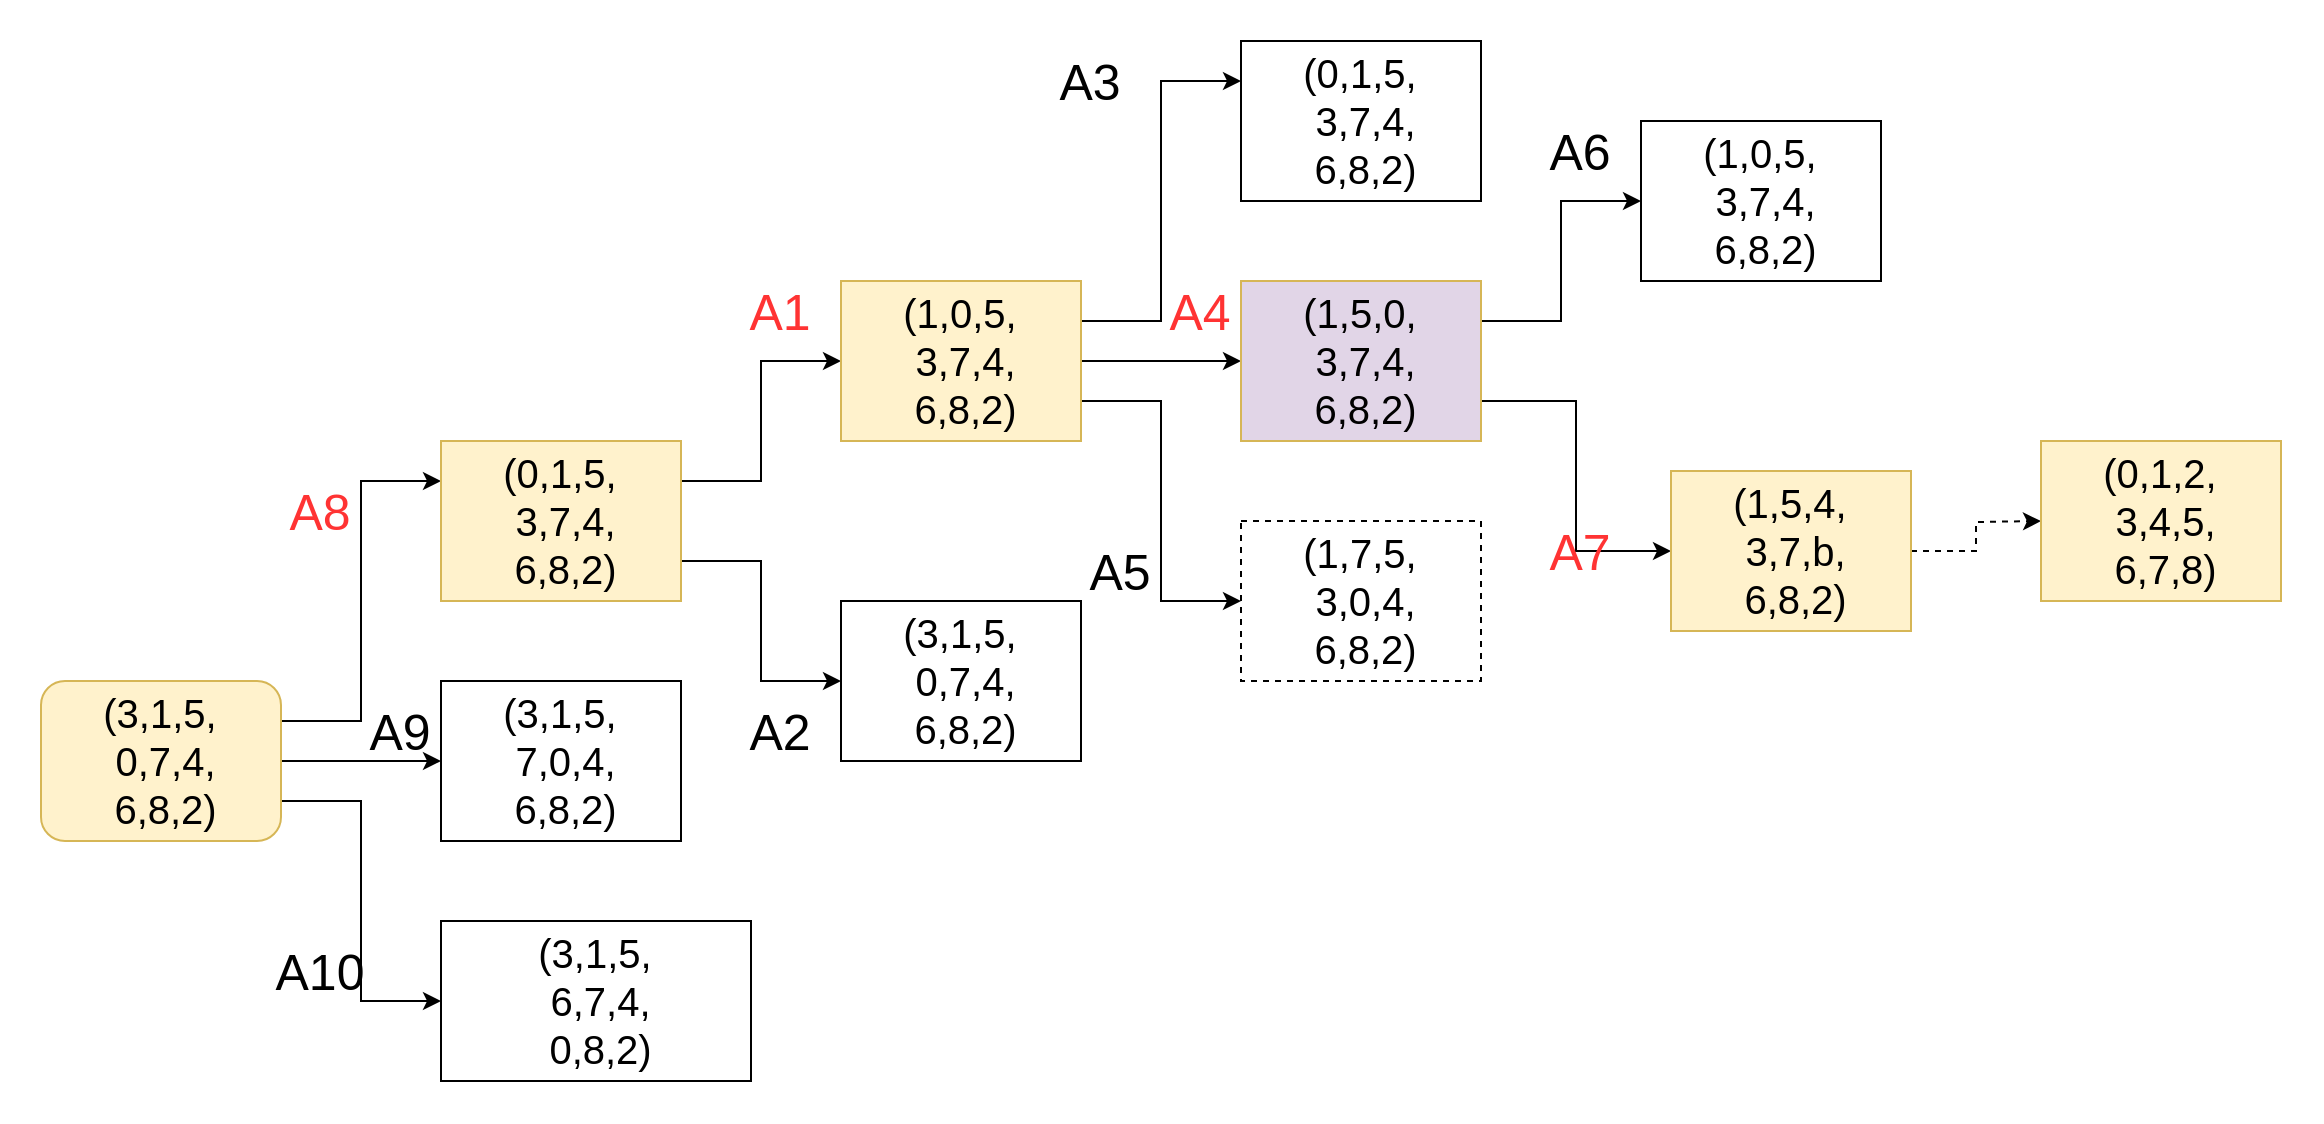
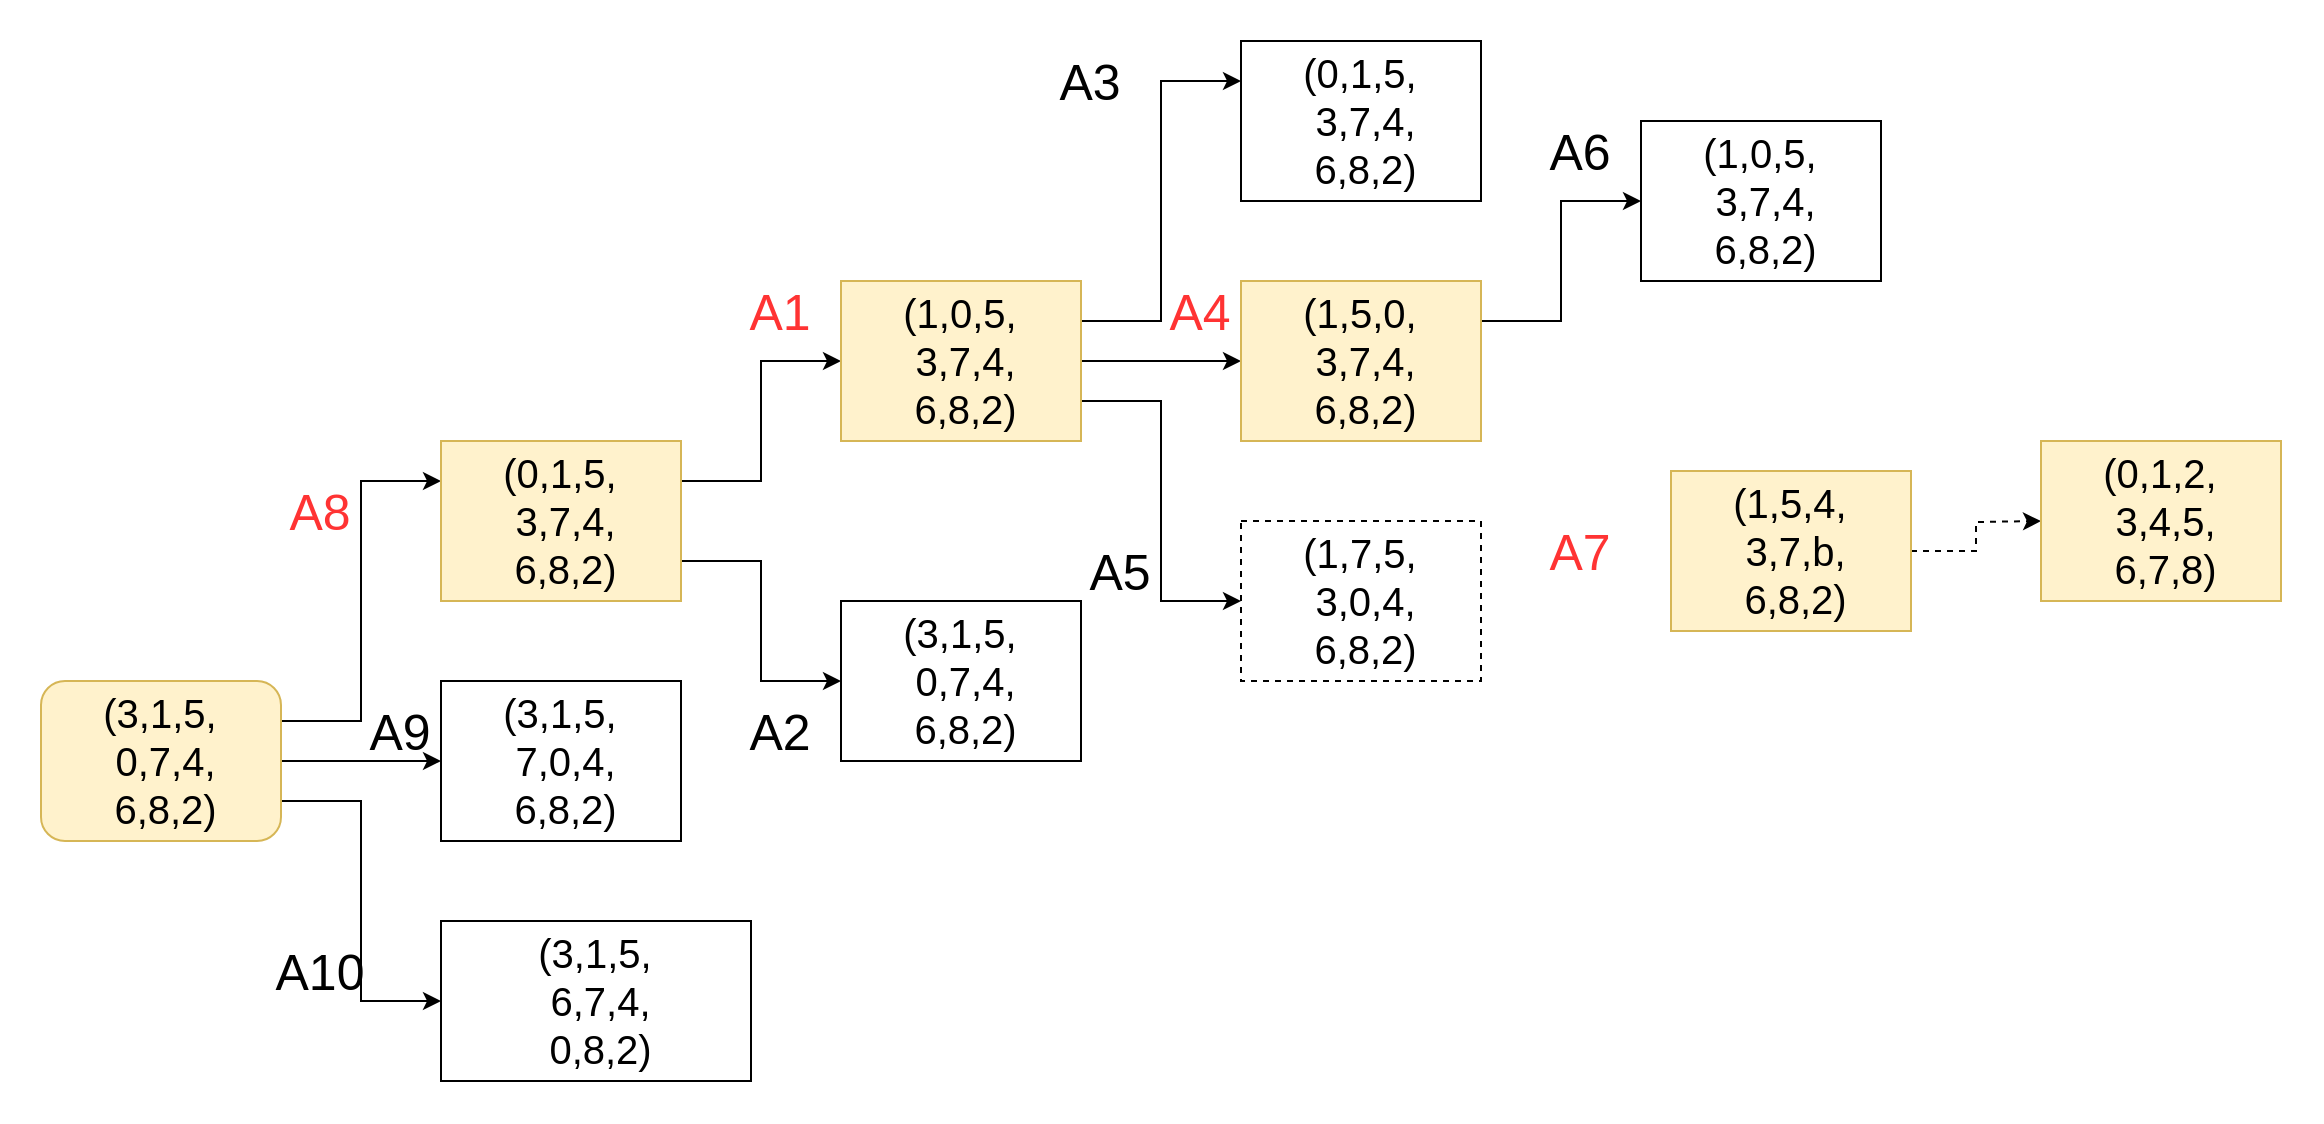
node "(1,5,0, 3,7,4, 6,8,2)": fillcolor #e1d5e7 -> #fff2cc
edge "(1,5,0, 3,7,4, 6,8,2)" -> "(1,5,4, 3,7,b, 6,8,2)": removed
